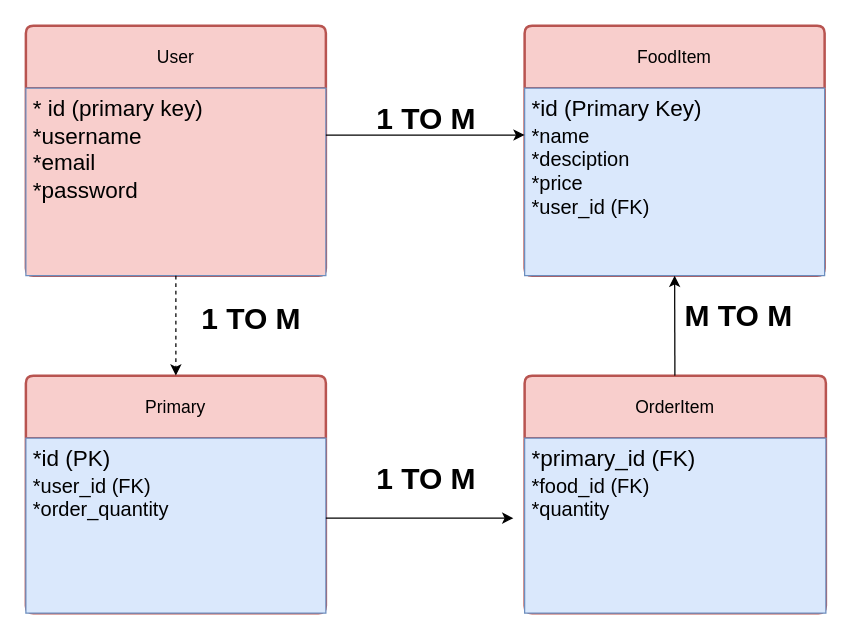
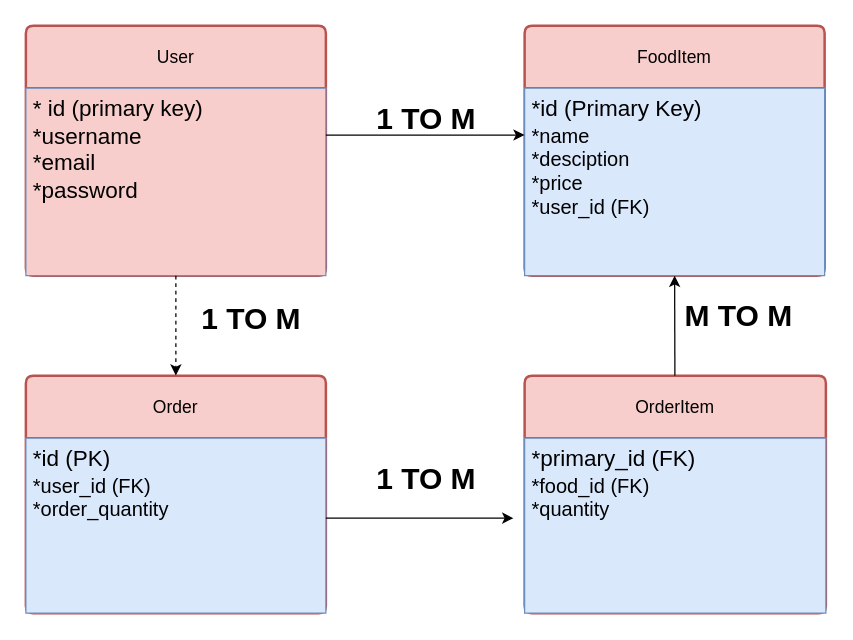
node "Primary": label "Primary" -> "Order"
